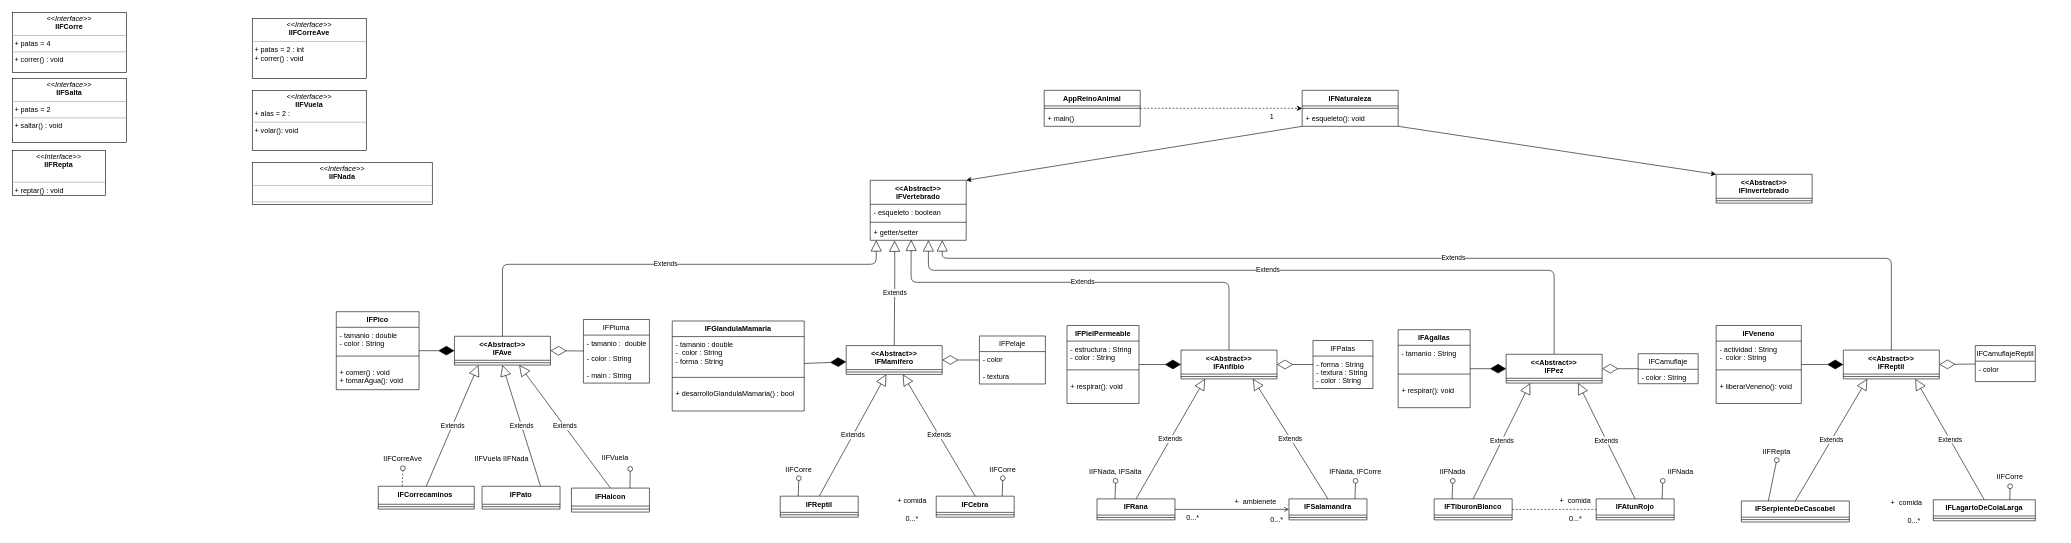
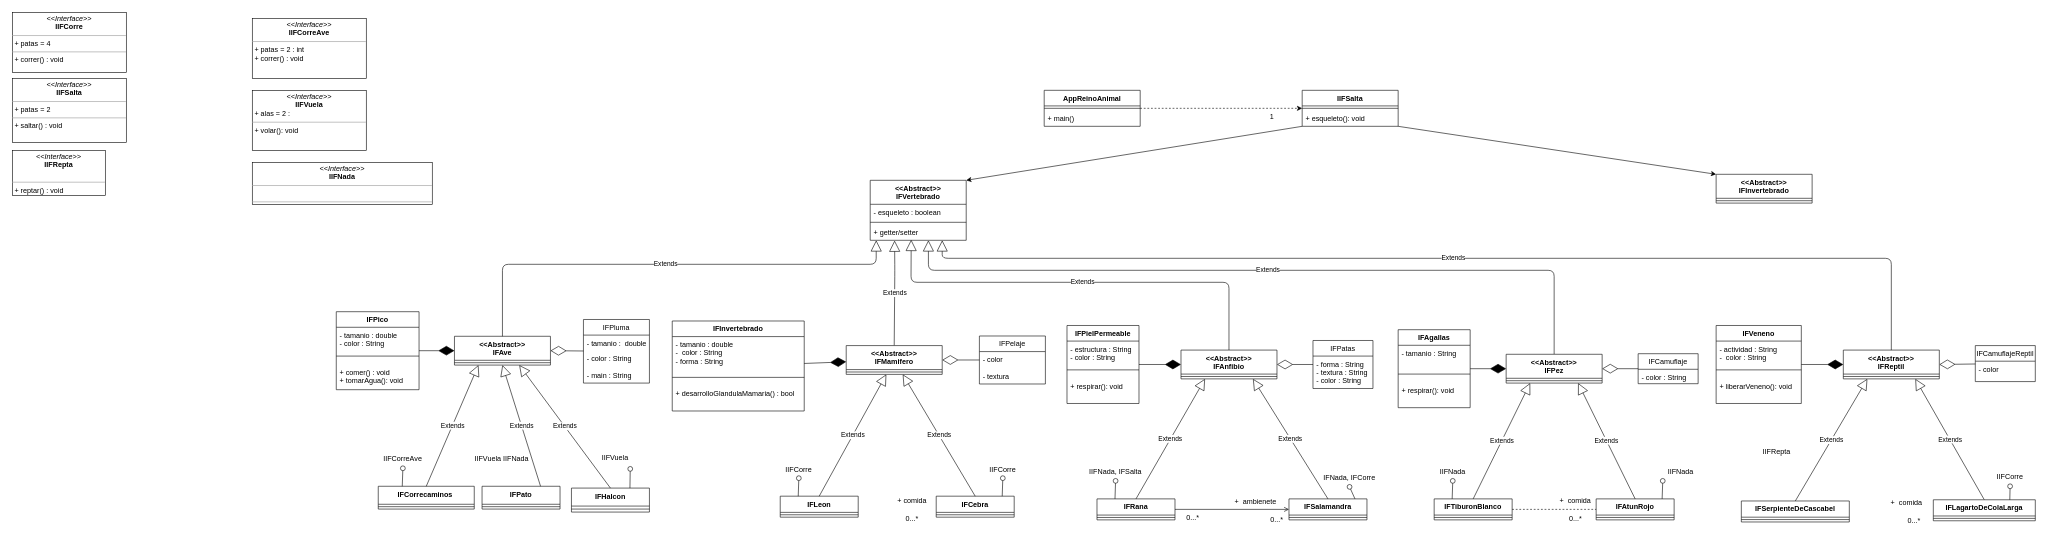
node "IFNaturaleza": label "IFNaturaleza" -> "IIFSalta"
node "IFGlandulaMamaria": label "IFGlandulaMamaria" -> "IFInvertebrado"
node "IFNada, IFCorre": moved (1356, 472) -> (1350, 478)
edge "IFCorrecaminos" -> "IIFCorreAve": style dashed -> solid
edge "IFSerpienteDeCascabel" -> "IIFRepta": removed
node "IFReptil": label "IFReptil" -> "IFLeon"
